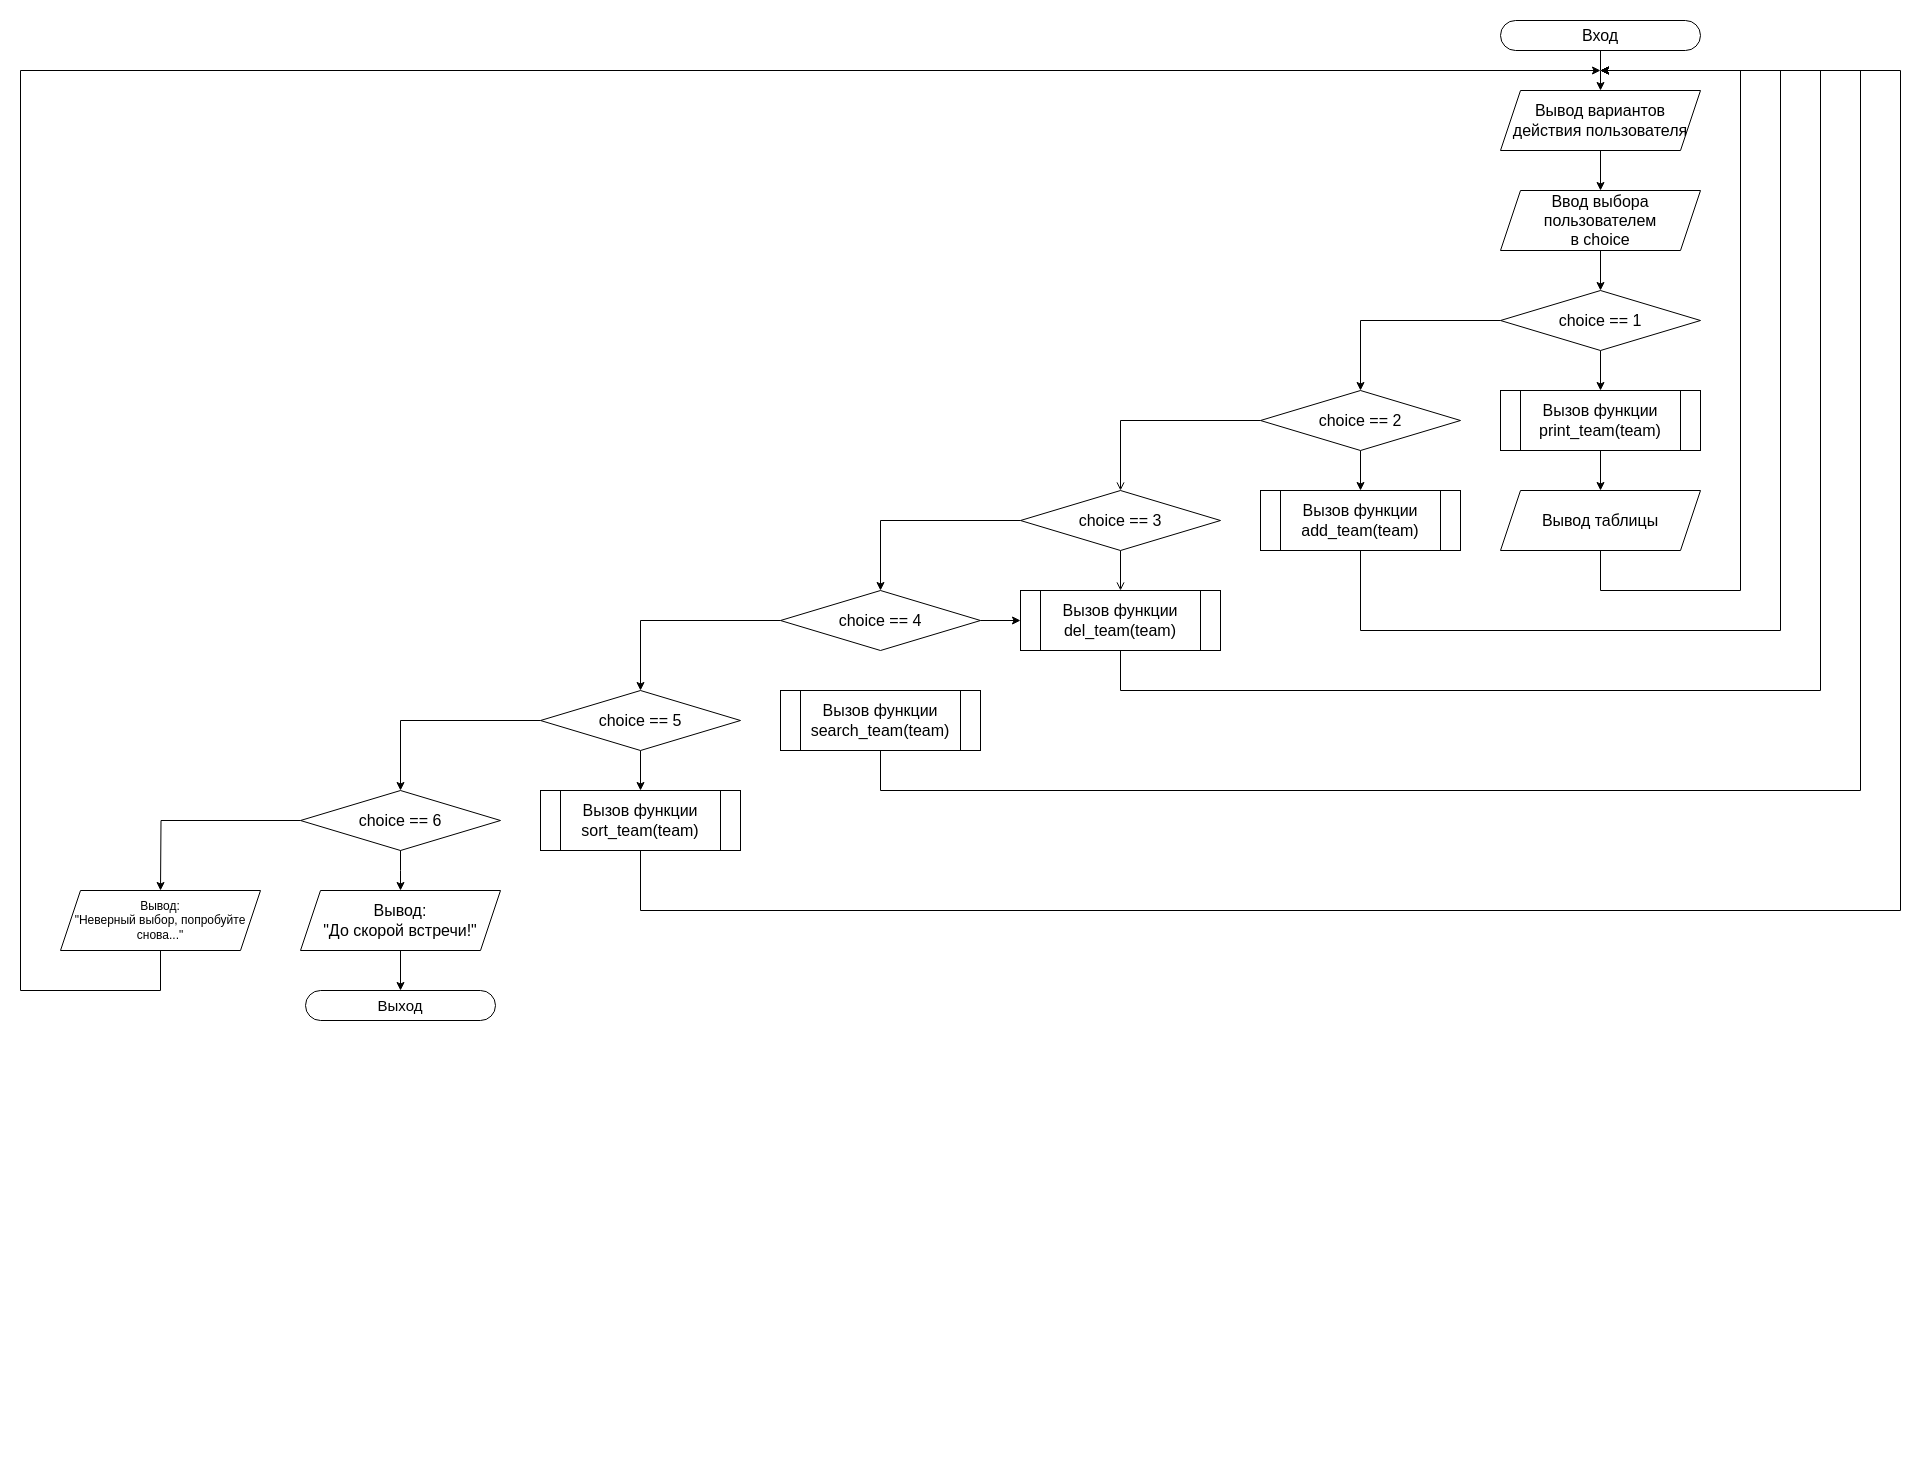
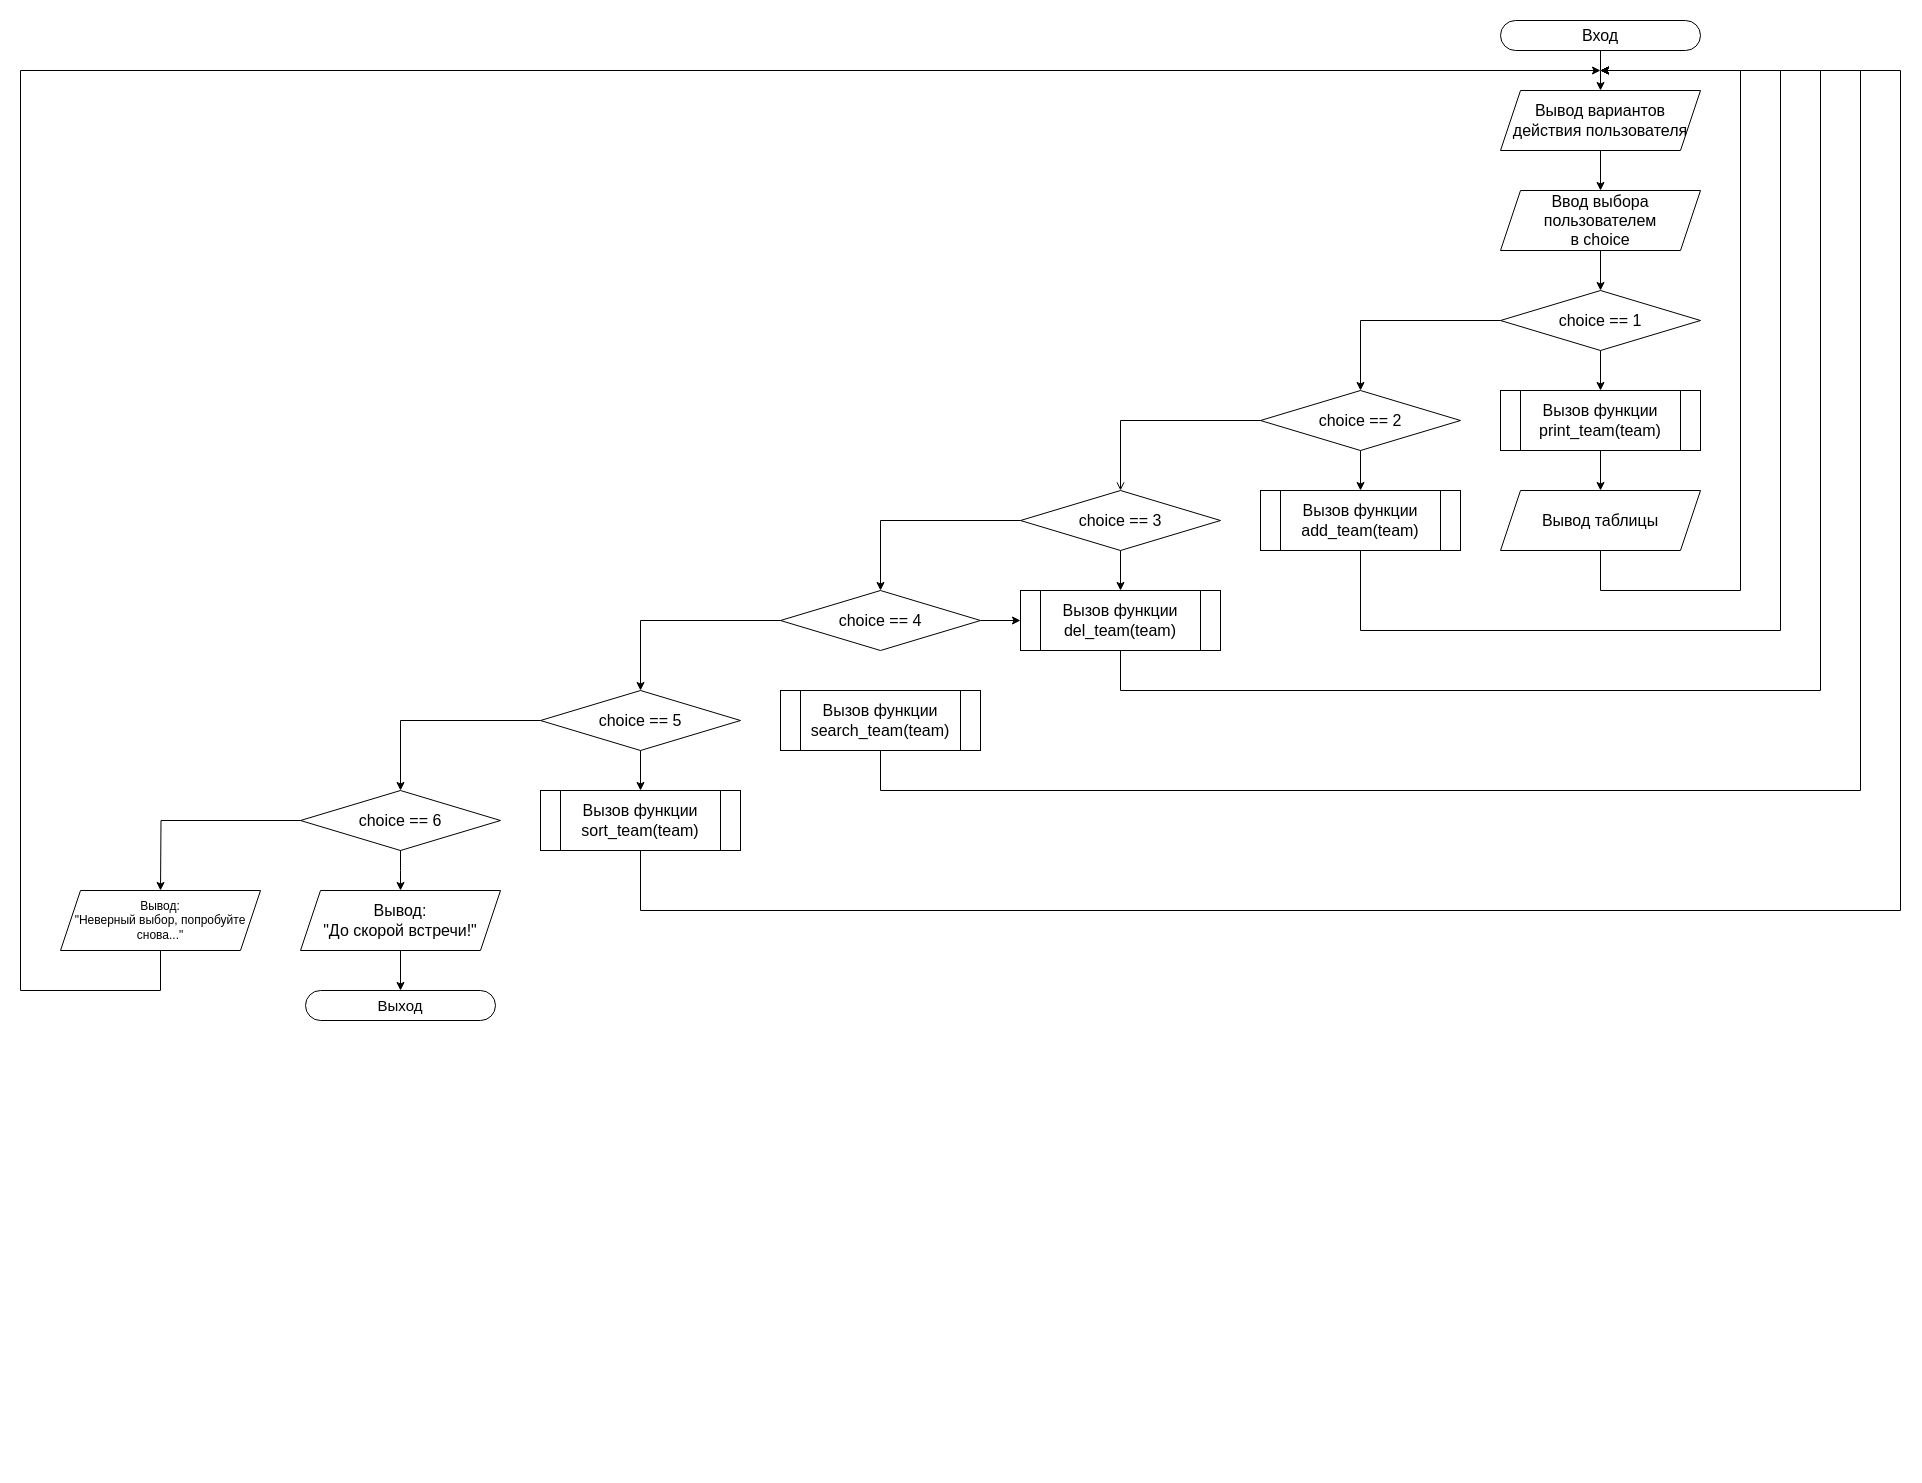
edge "choice == 3" -> "Вызов функции del_team(team)": arrowhead open -> classic
